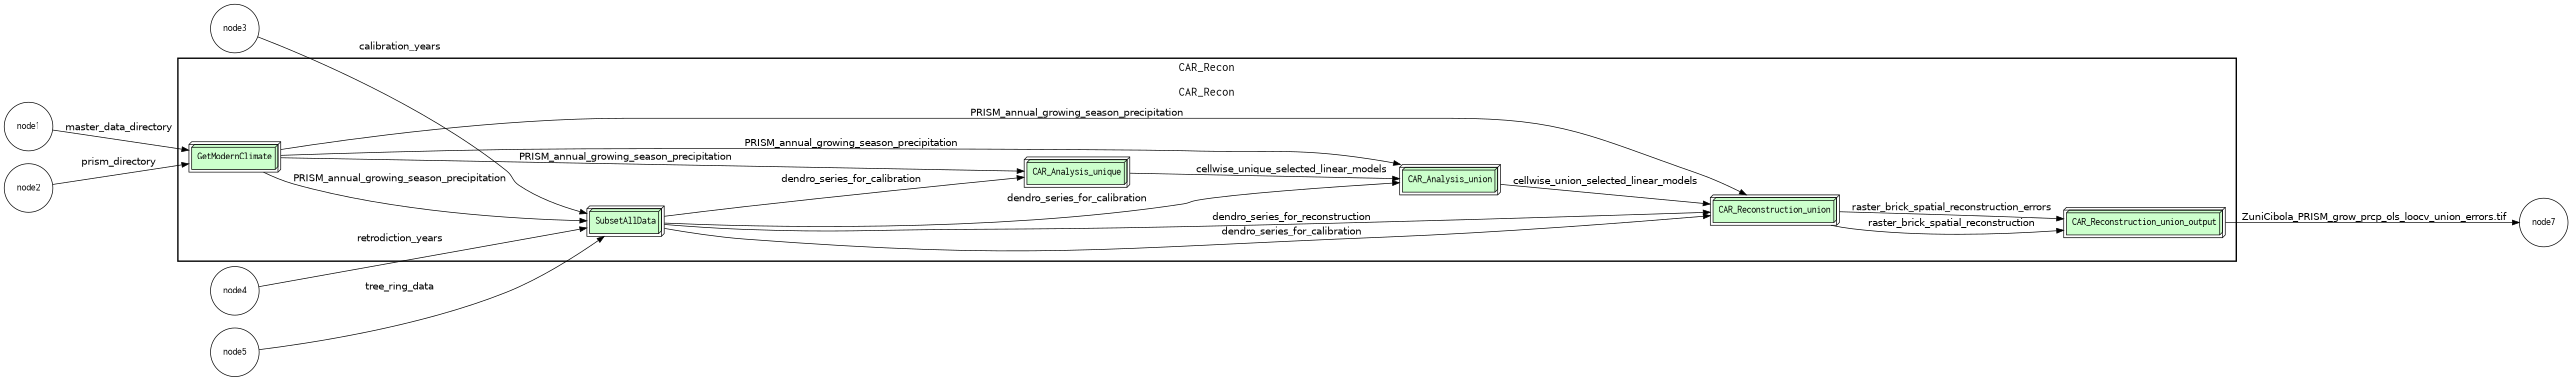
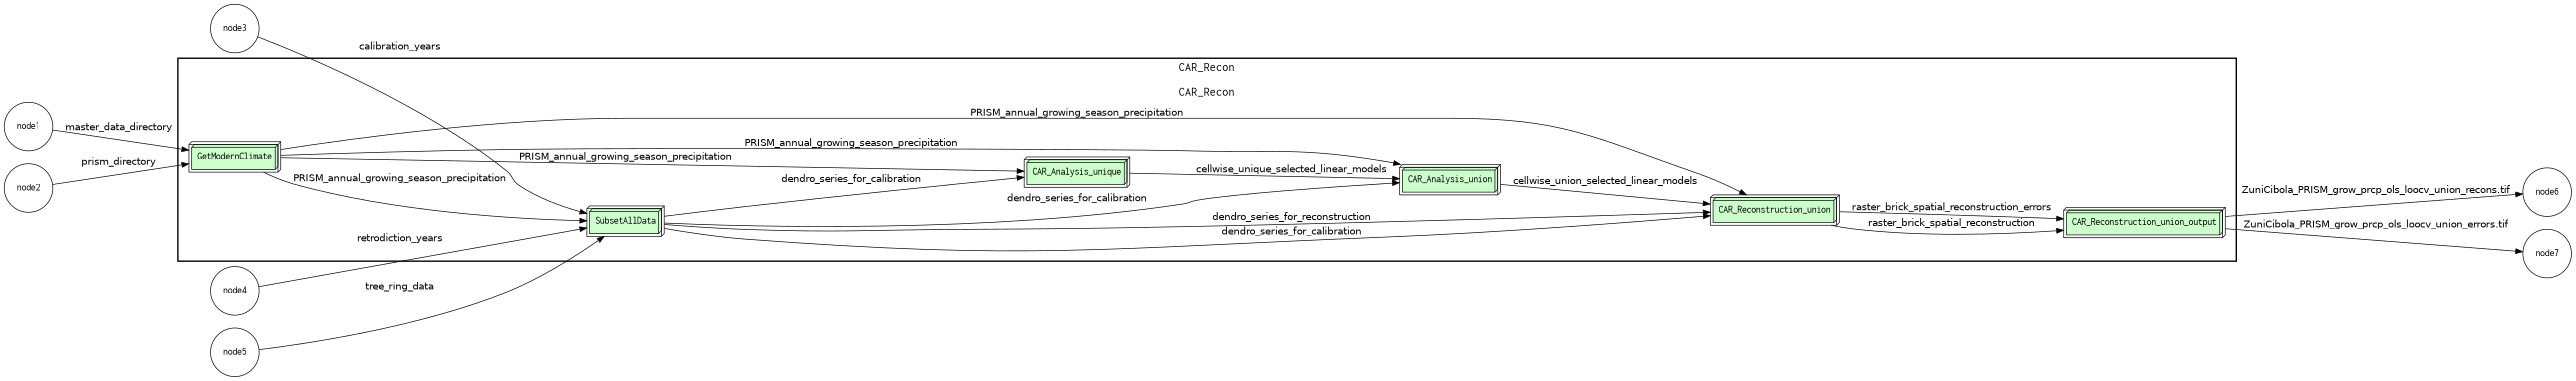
node "node6": added
